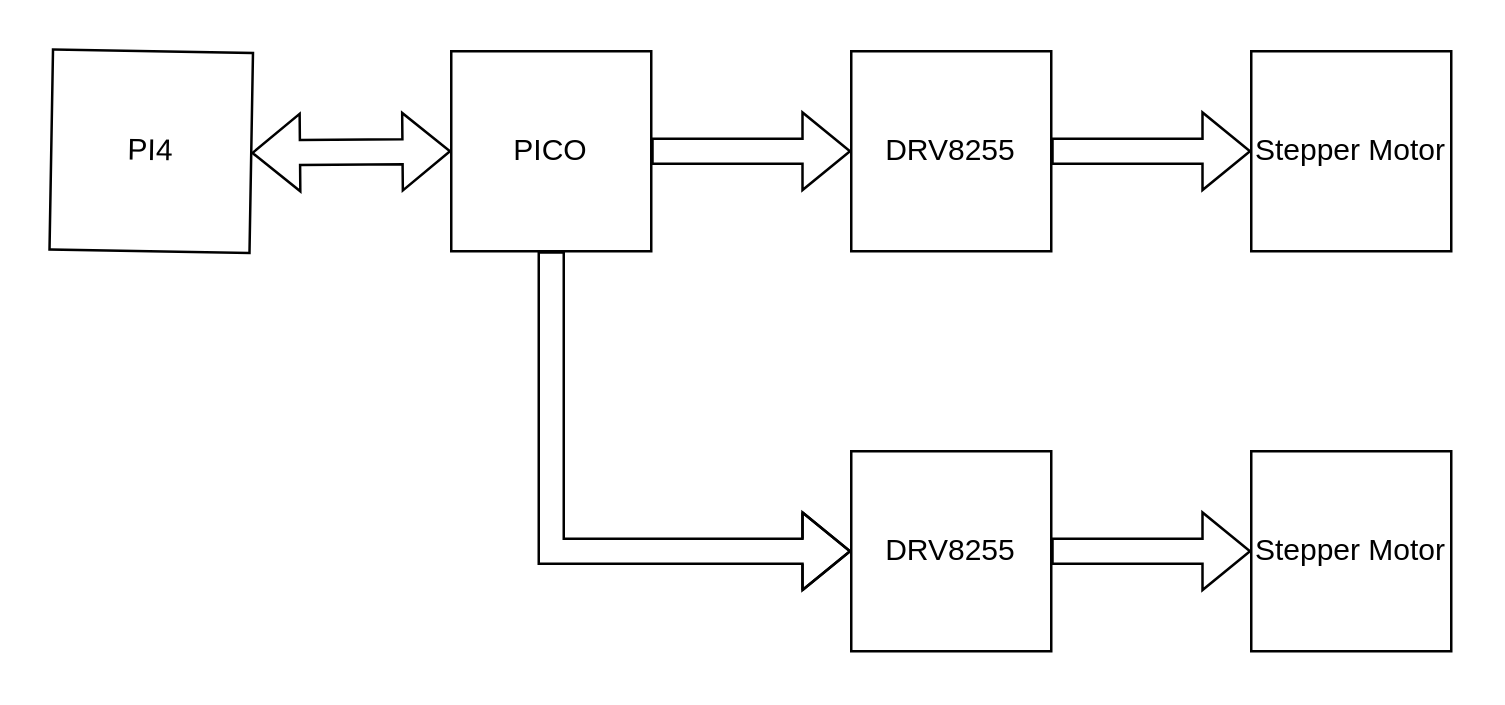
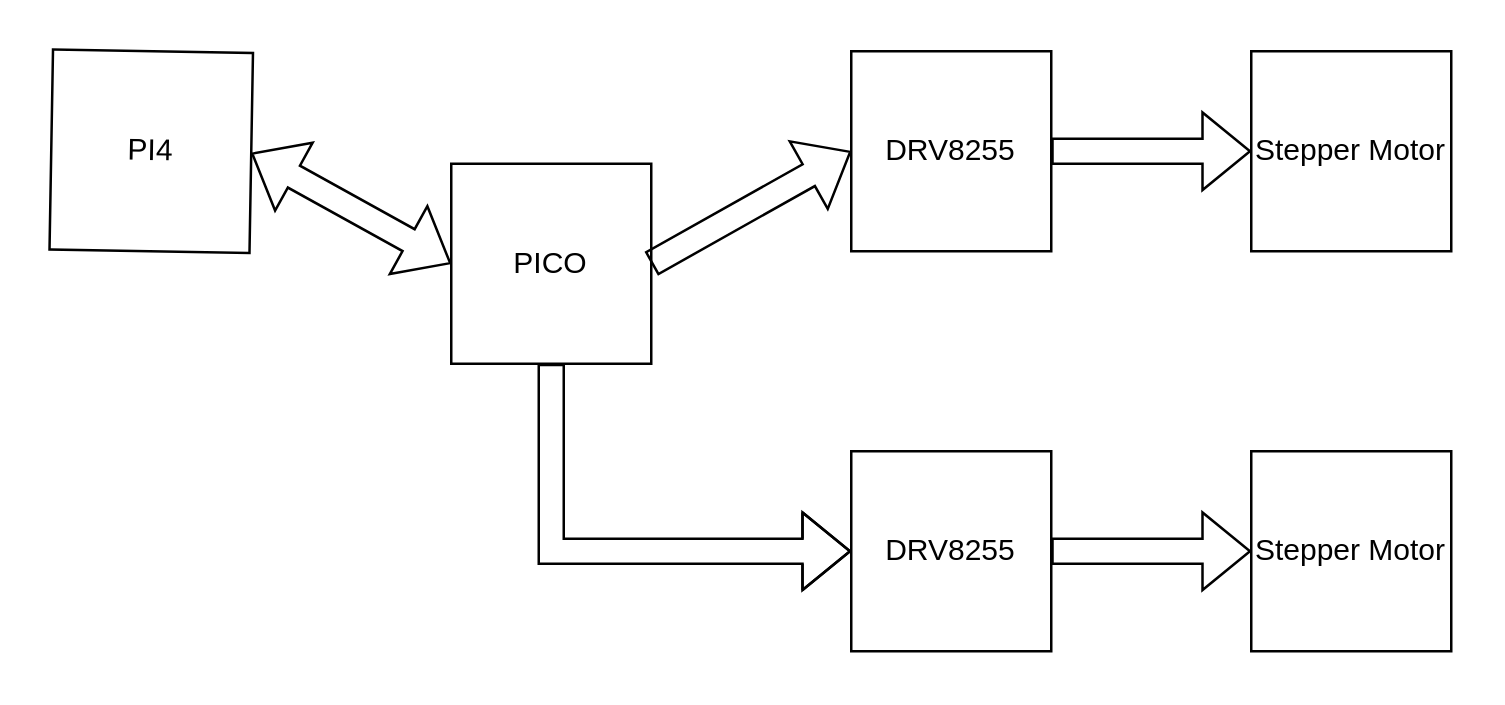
node "PICO": moved (551, 151) -> (551, 264)
